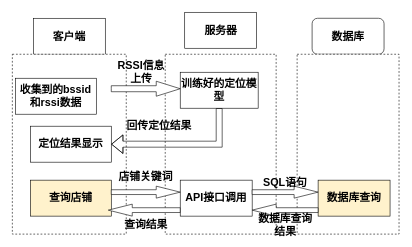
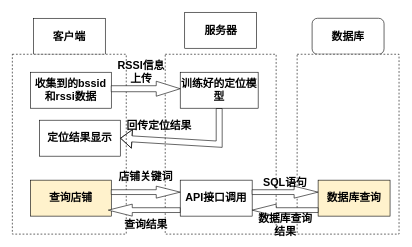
node "收集到的bssid和rssi数据": moved (56, 96) -> (71, 90)
node "定位结果显示": moved (71, 144) -> (80, 138)
